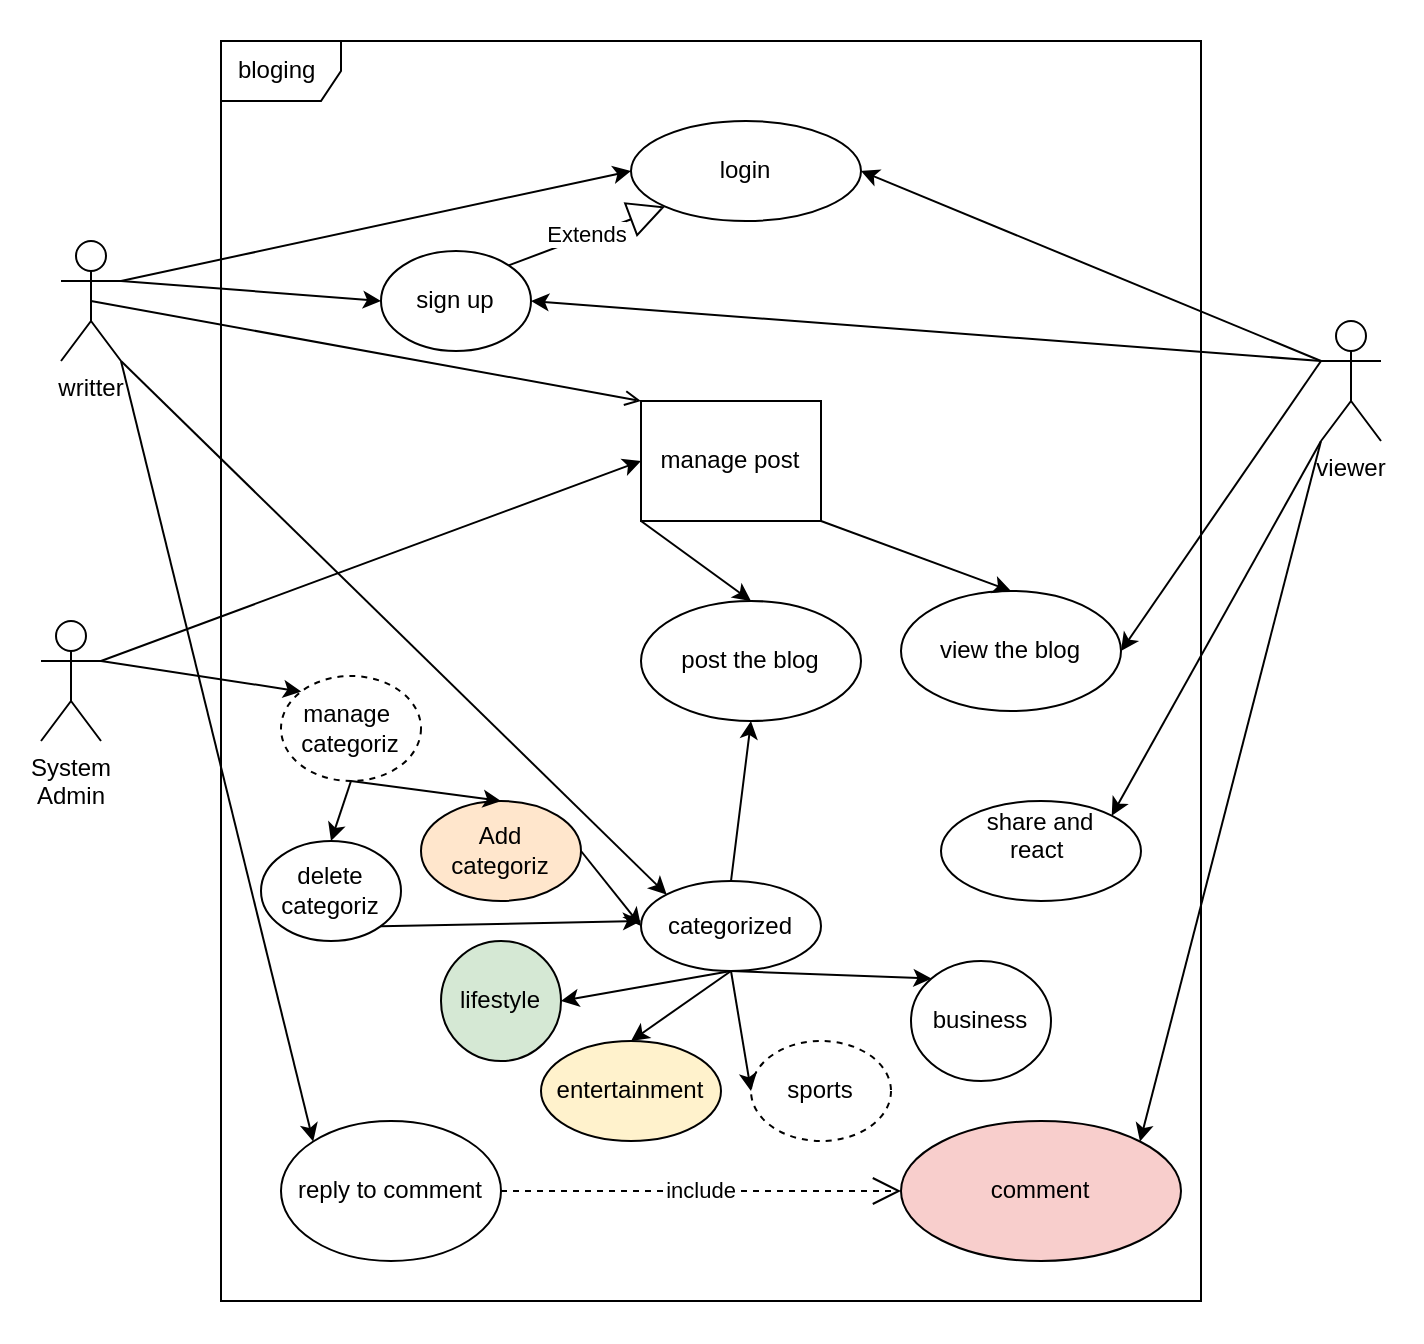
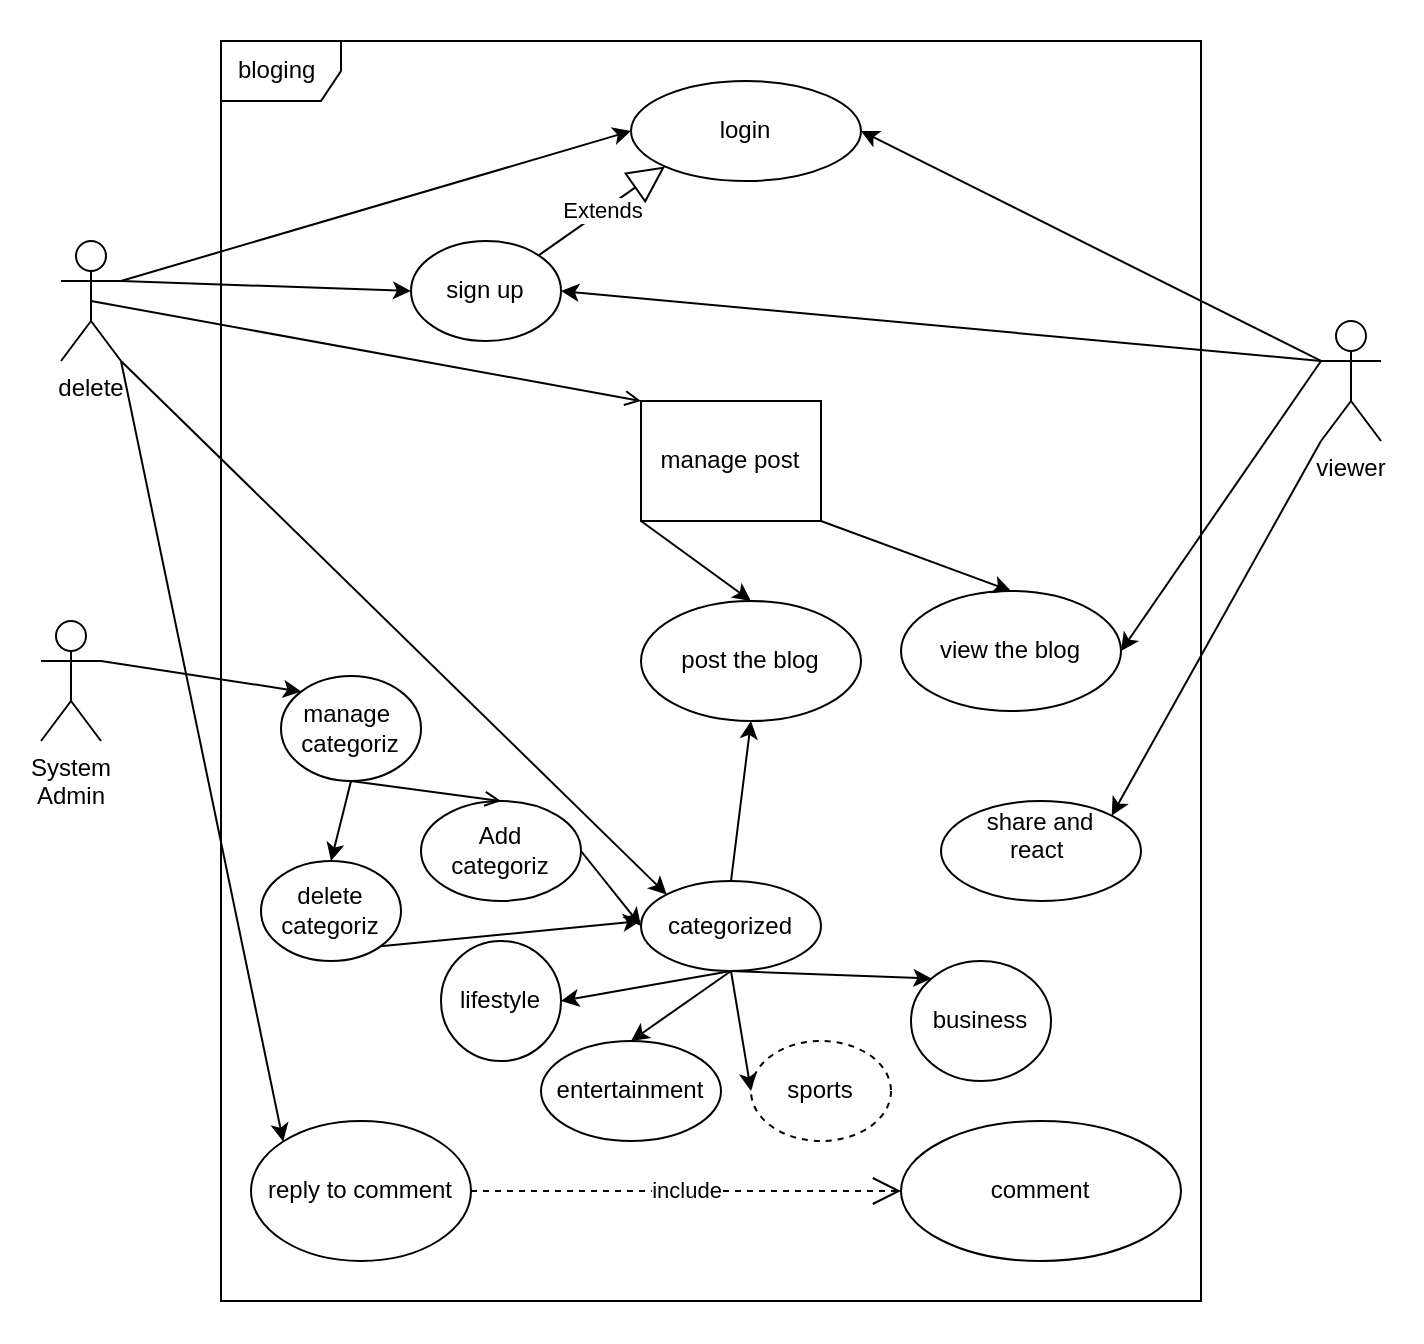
node "login": moved (746, 171) -> (746, 131)
node "sign up": moved (456, 301) -> (486, 291)
node "writter": label "writter" -> "delete"
edge "System Admin" -> "manage post": removed
edge "viewer" -> "comment": removed
node "manage categoriz": style dashed -> solid
edge "manage categoriz" -> "Add categoriz": arrowhead classic -> open
node "Add categoriz": fillcolor #ffe6cc -> #ffffff
node "delete categoriz": moved (331, 891) -> (331, 911)
node "lifestyle": fillcolor #d5e8d4 -> #ffffff
node "entertainment": fillcolor #fff2cc -> #ffffff
node "reply to comment": moved (391, 1191) -> (361, 1191)
node "comment": fillcolor #f8cecc -> #ffffff
